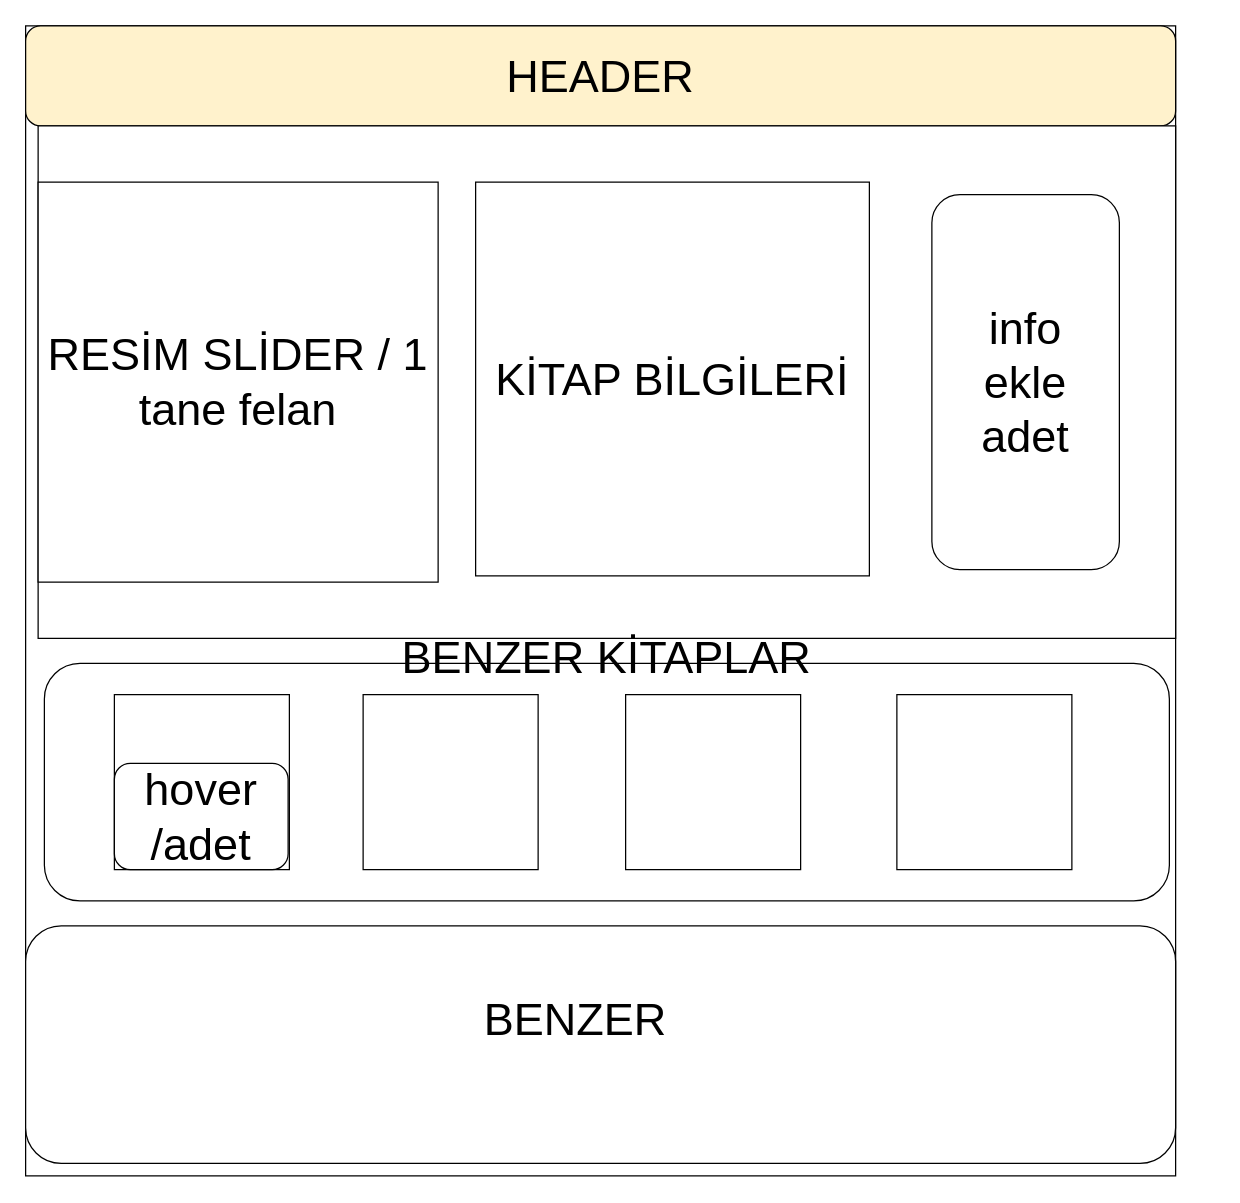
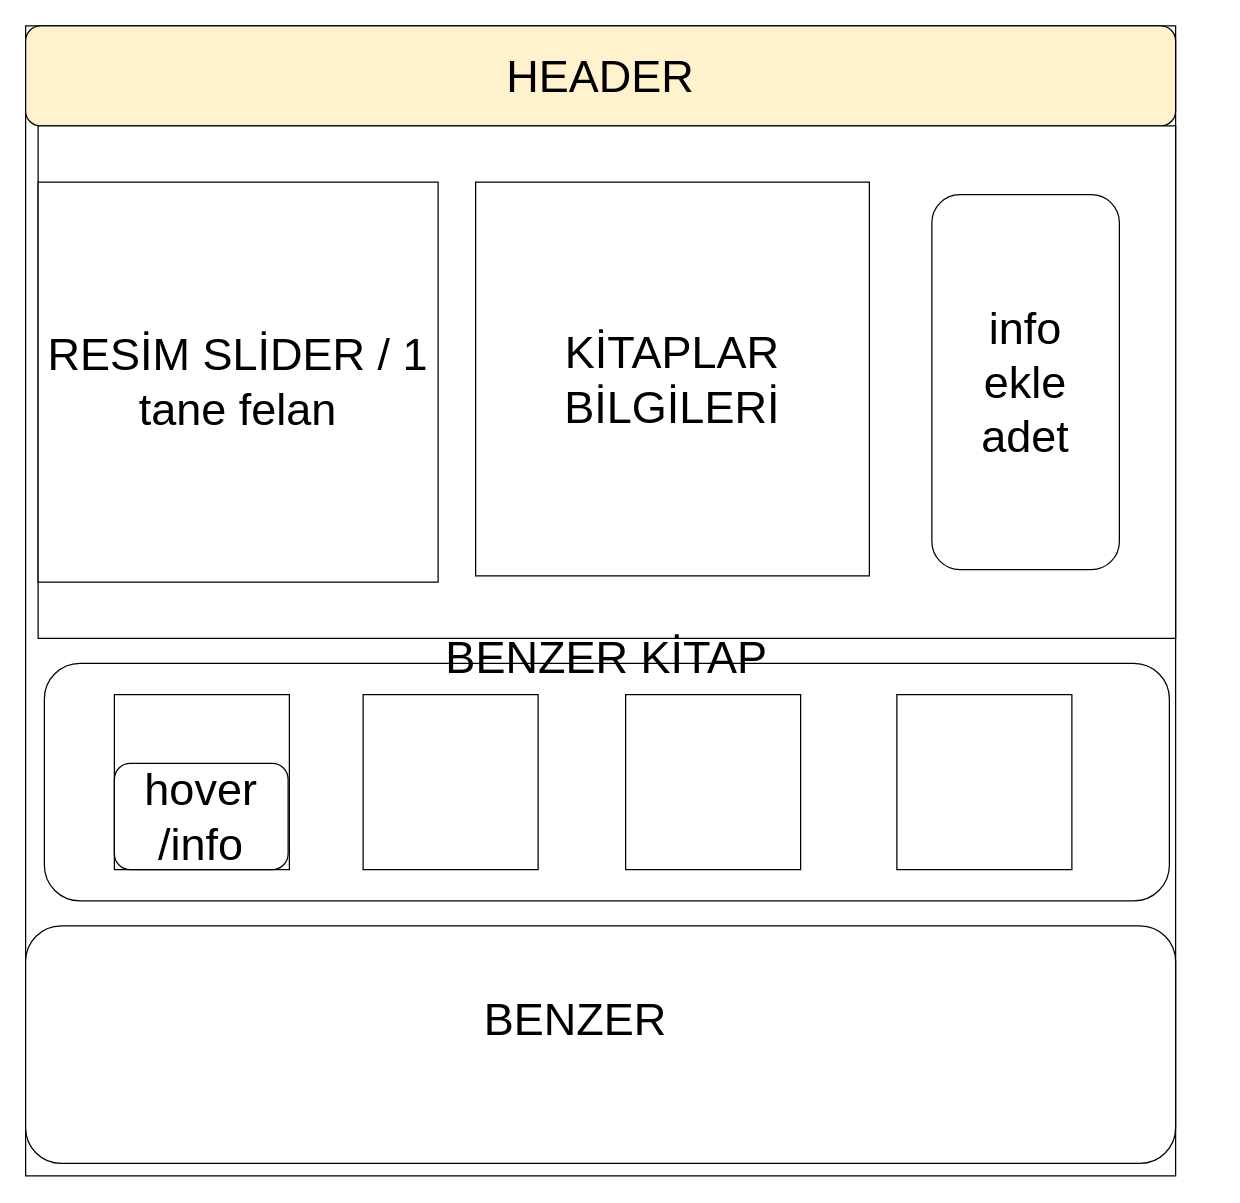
node "KİTAP BİLGİLERİ": label "KİTAP BİLGİLERİ" -> "KİTAPLAR BİLGİLERİ"
node "BENZER KİTAPLAR": label "BENZER KİTAPLAR" -> "BENZER KİTAP"
node "hover /adet": label "hover /adet" -> "hover /info"
